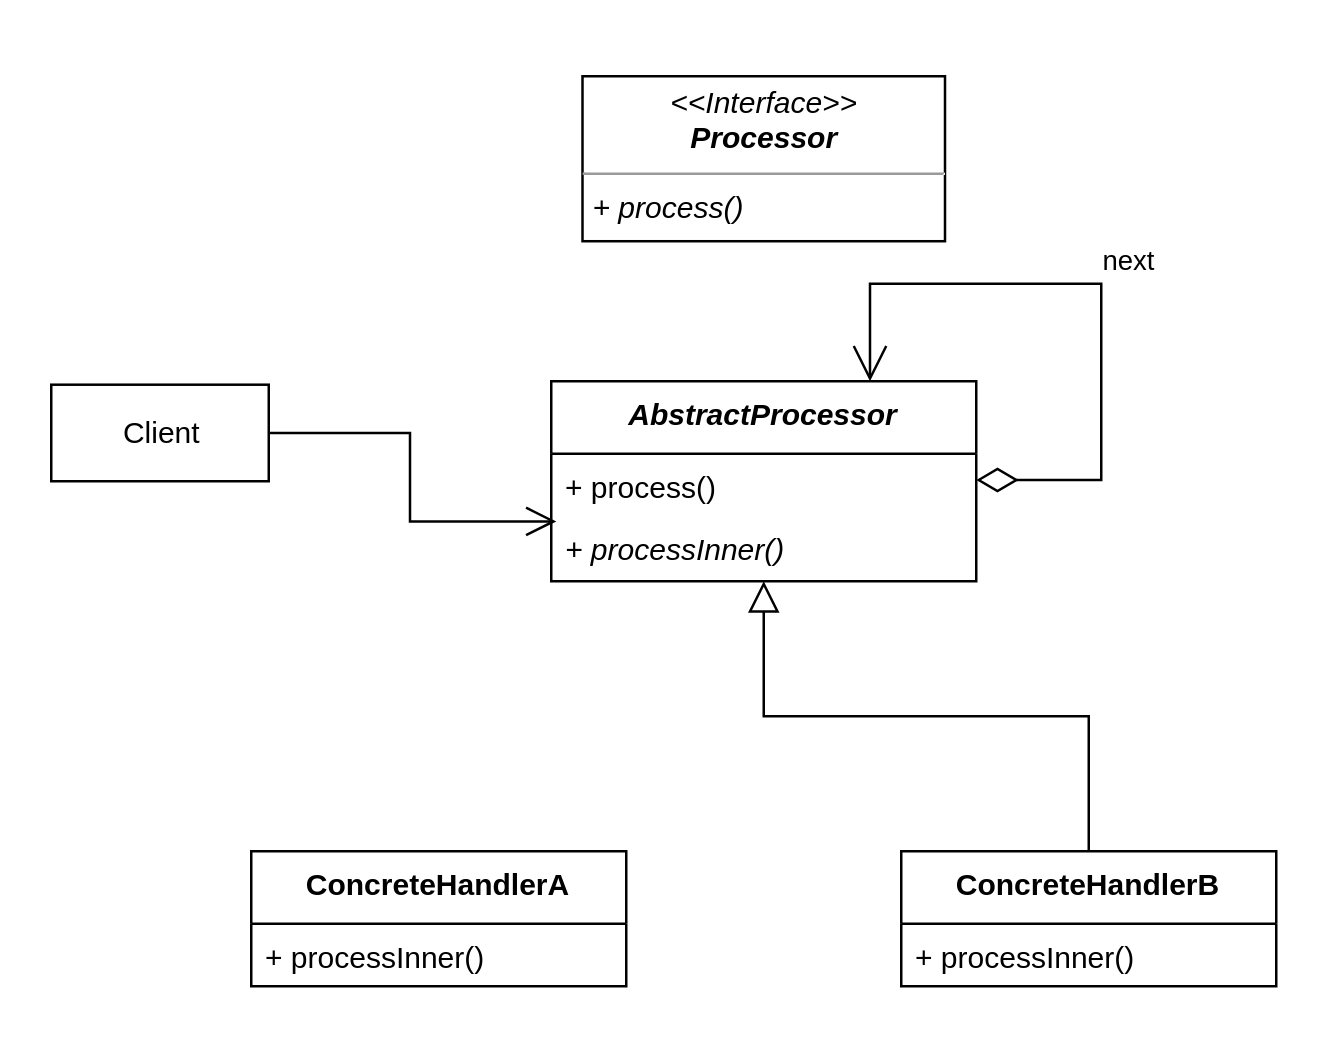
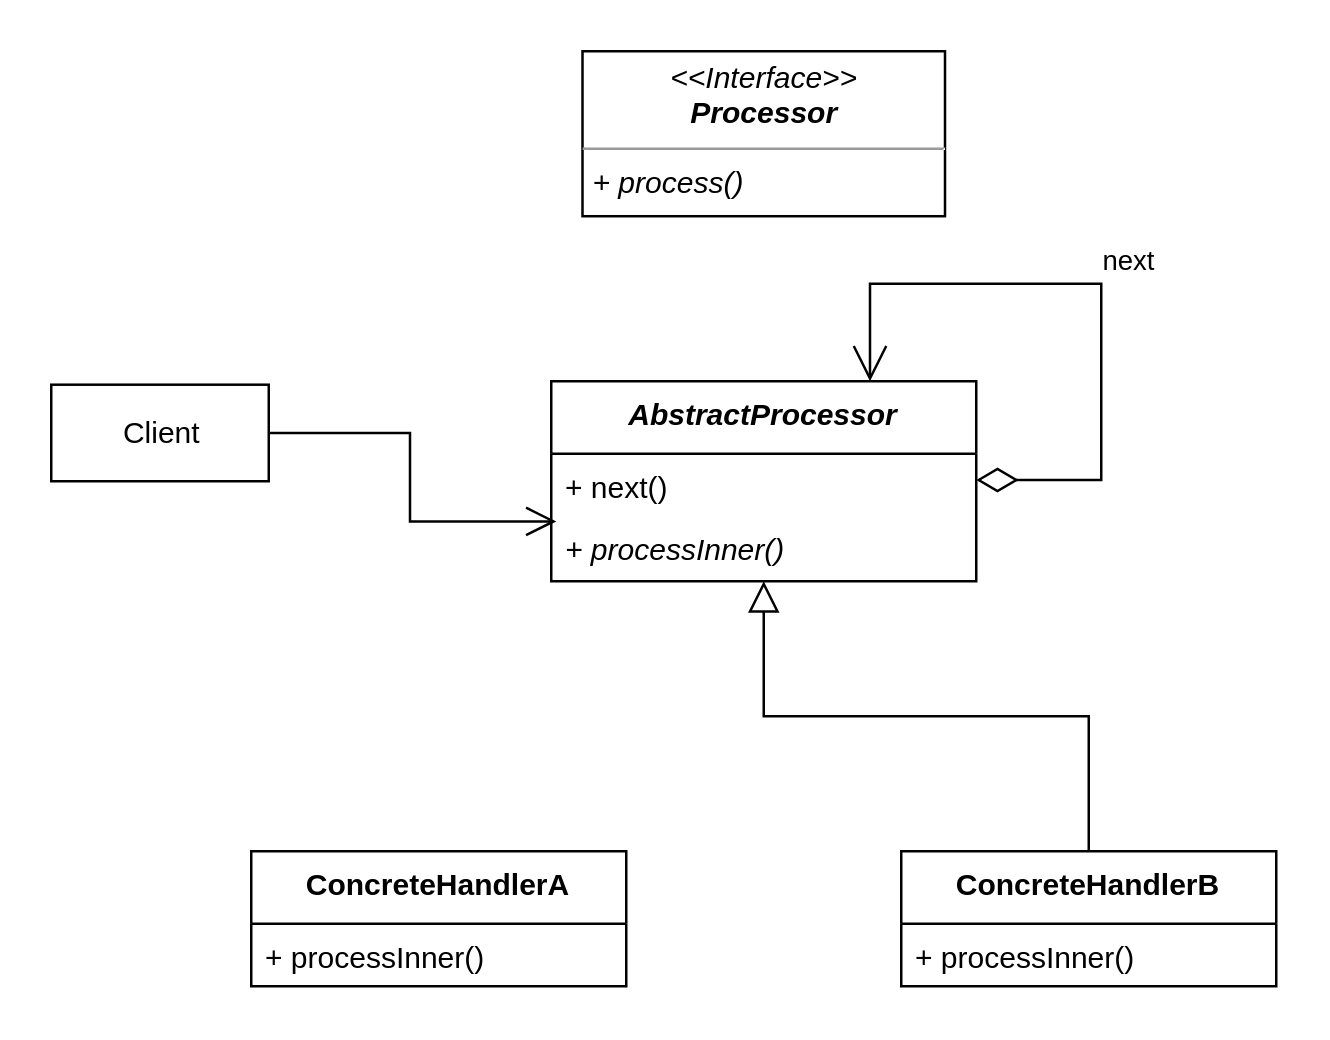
node "<<Interface>> Processor + process()": moved (764, 159) -> (764, 134)
node "+ process()": label "+ process()" -> "+ next()"
